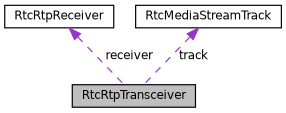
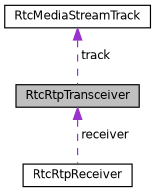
edge "RtcRtpTransceiver" -> "RtcRtpReceiver": reversed
